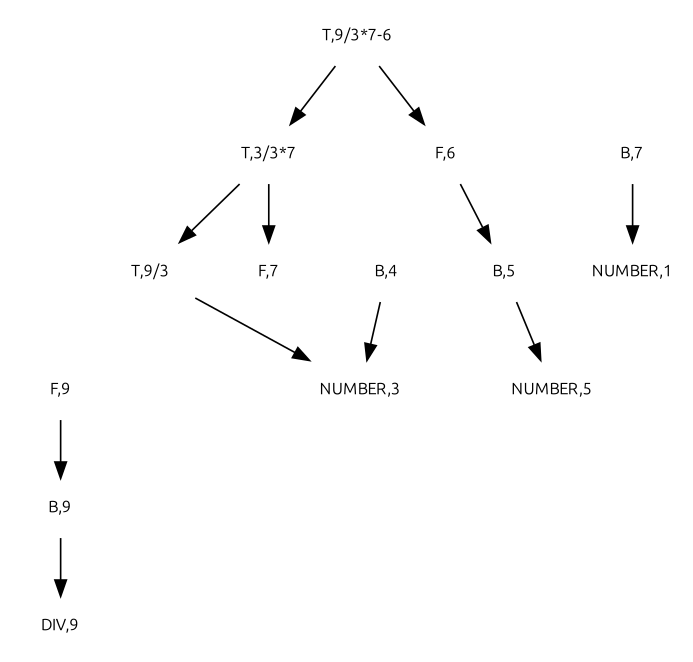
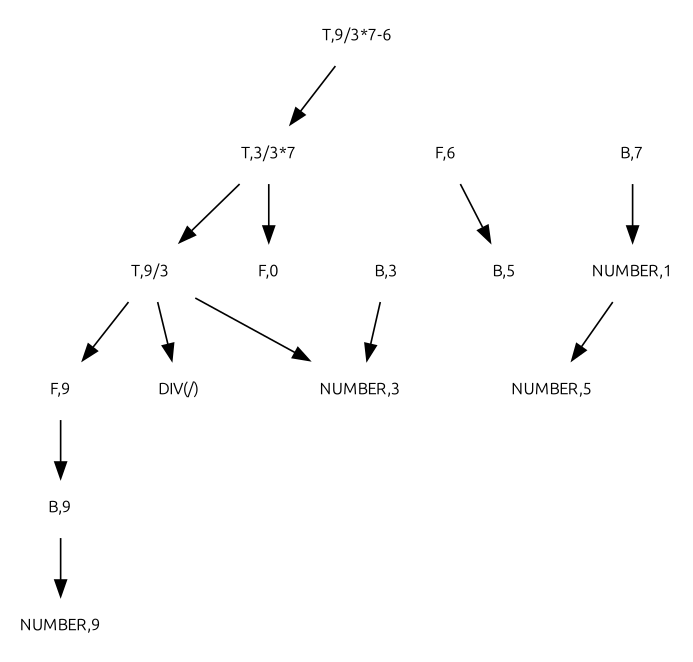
edge "T,9/3*7-6" -> "F,6": removed
node "F,7": label "F,7" -> "F,0"
node "B,4": label "B,4" -> "B,3"
edge "B,5" -> "NUMBER,5": now "NUMBER,1" -> "NUMBER,5"
edge "T,9/3" -> "F,9": added
node "DIV(/)": added
node "DIV,9": label "DIV,9" -> "NUMBER,9"
